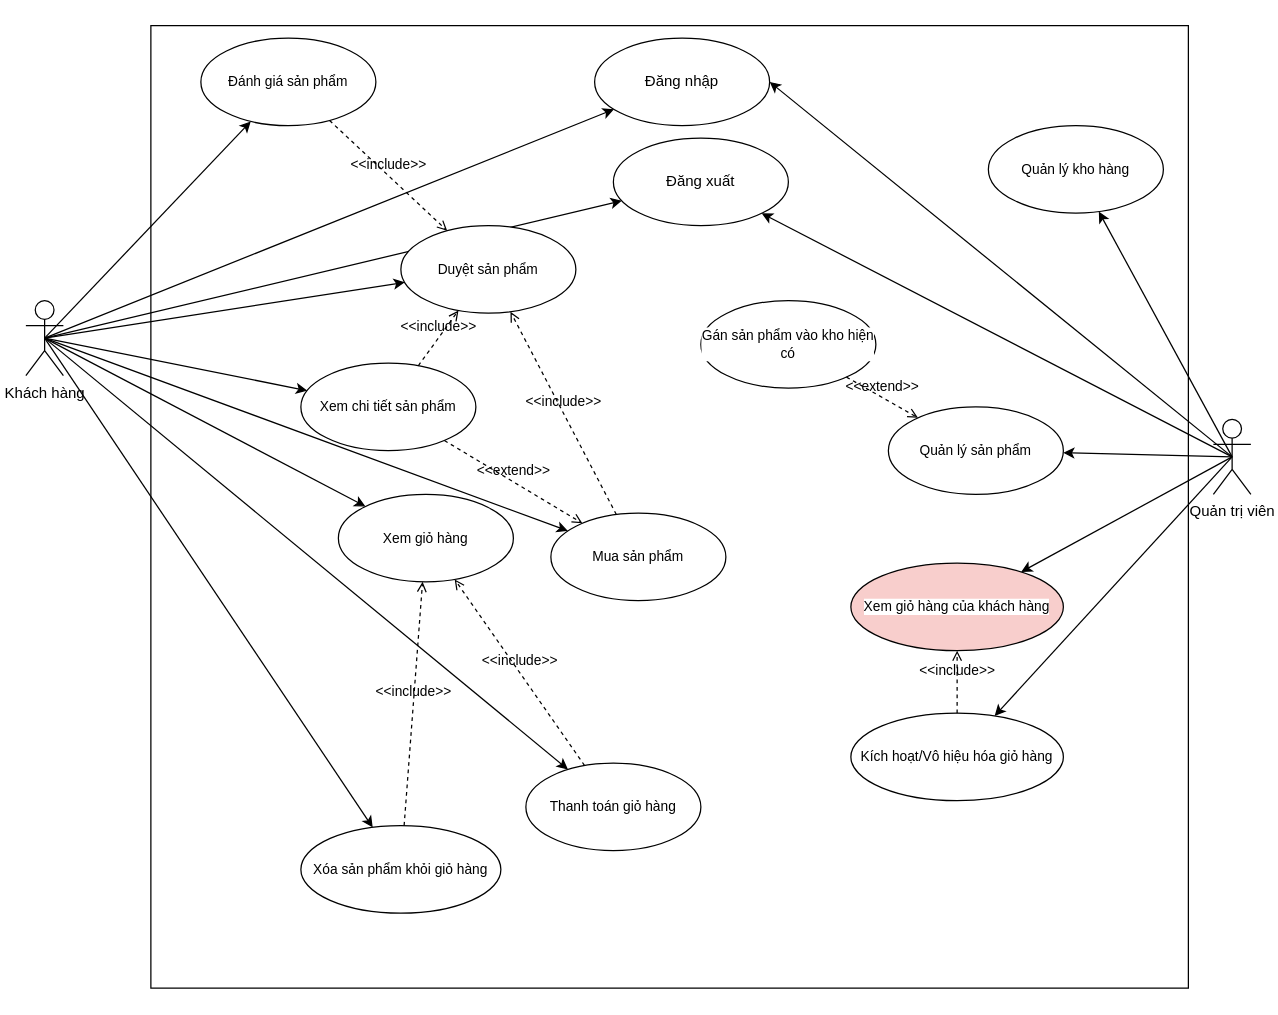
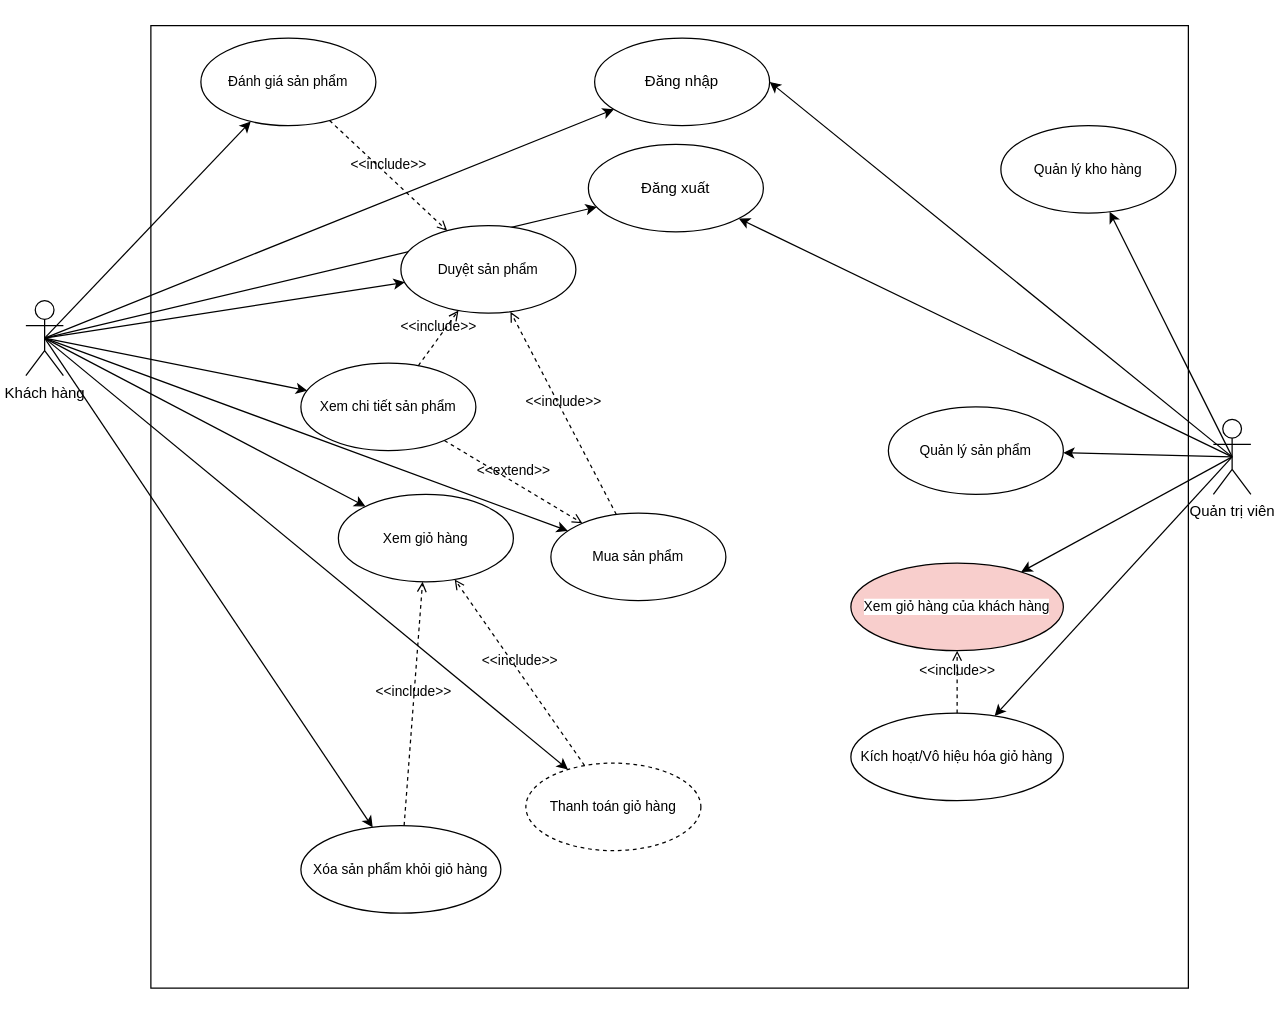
node "Quản lý kho hàng": moved (1076, 169) -> (1088, 169)
node "Đăng xuất": moved (701, 182) -> (676, 188)
node "Gán sản phẩm vào kho hiện có": removed
edge "Gán sản phẩm vào kho hiện có" -> "Quản lý sản phẩm": removed, label "<<extend>>"
node "Thanh toán giỏ hàng": style solid -> dashed
